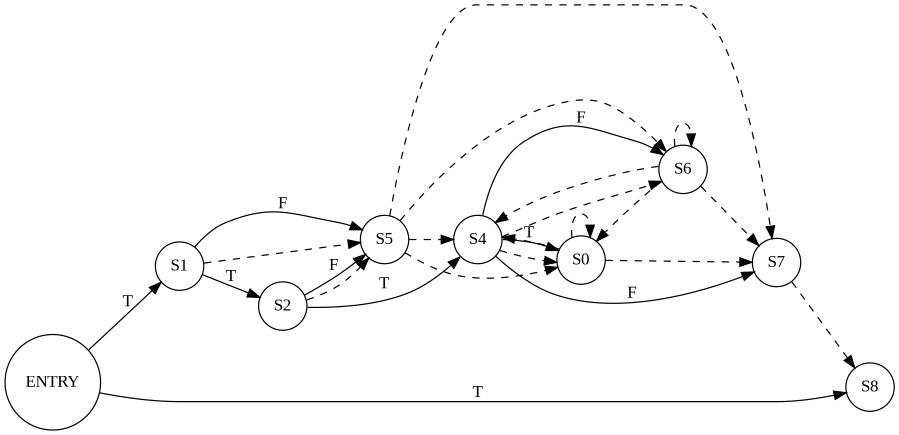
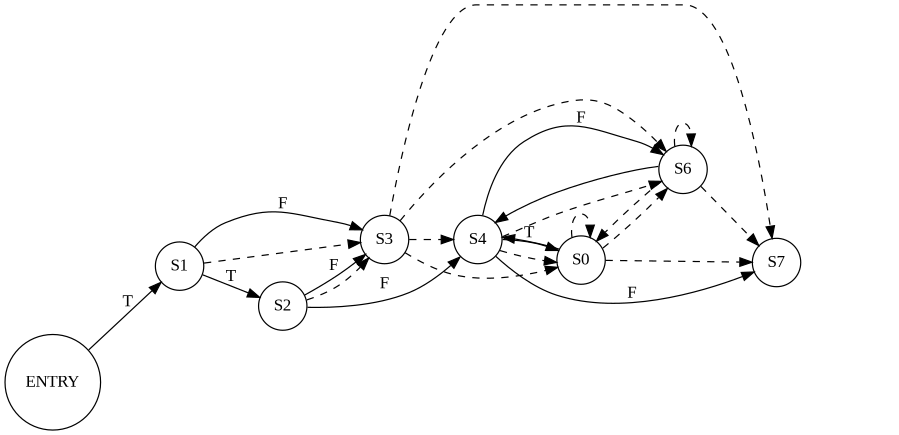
edge "S6" -> "S4": style dashed -> solid
edge "S0" -> "S6": added
node "S5": label "S5" -> "S3"
edge "S0" -> "S4": style dashed -> solid
edge "S2" -> "S4": label "T" -> "F"
node "S8": removed
